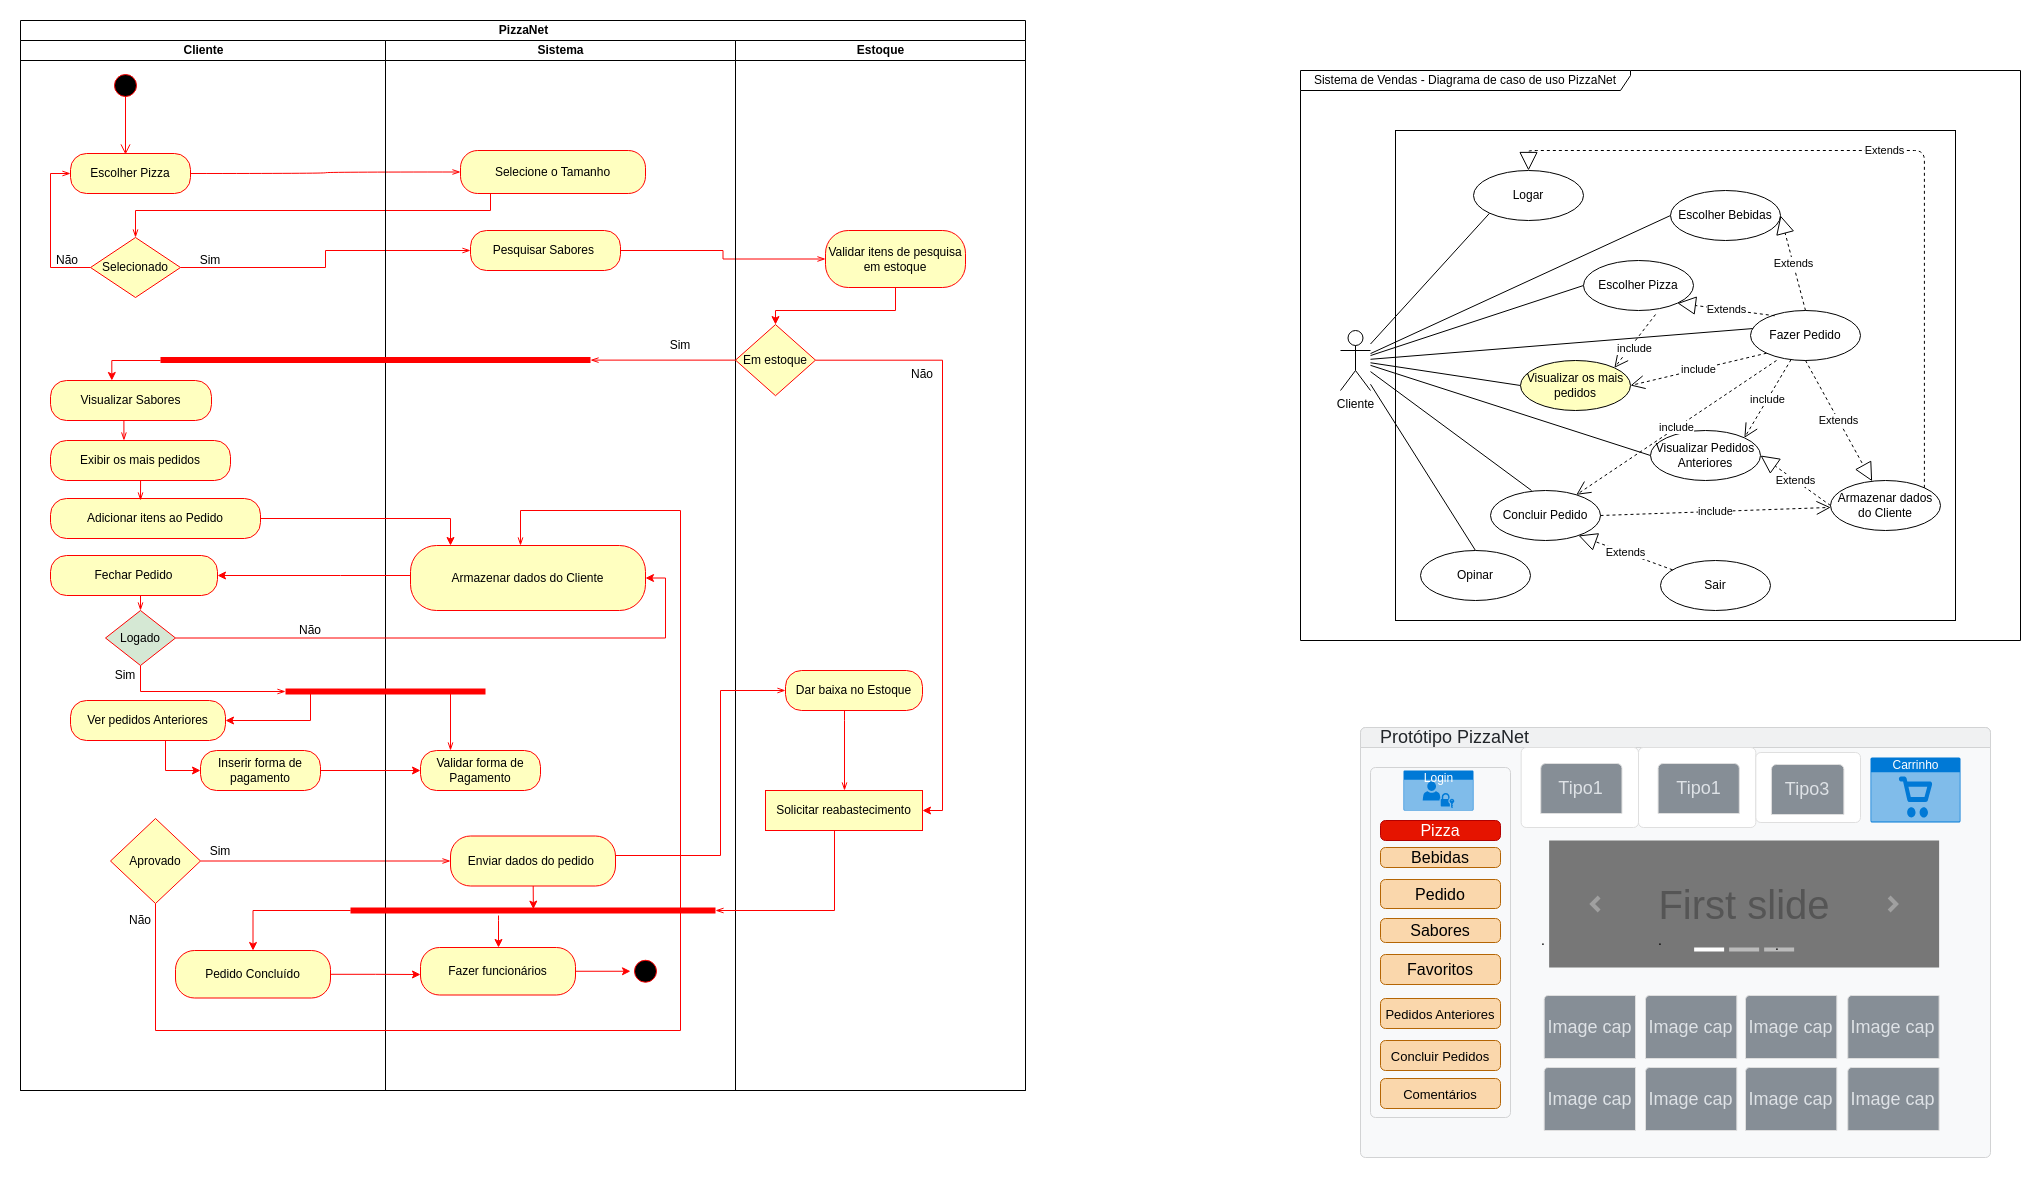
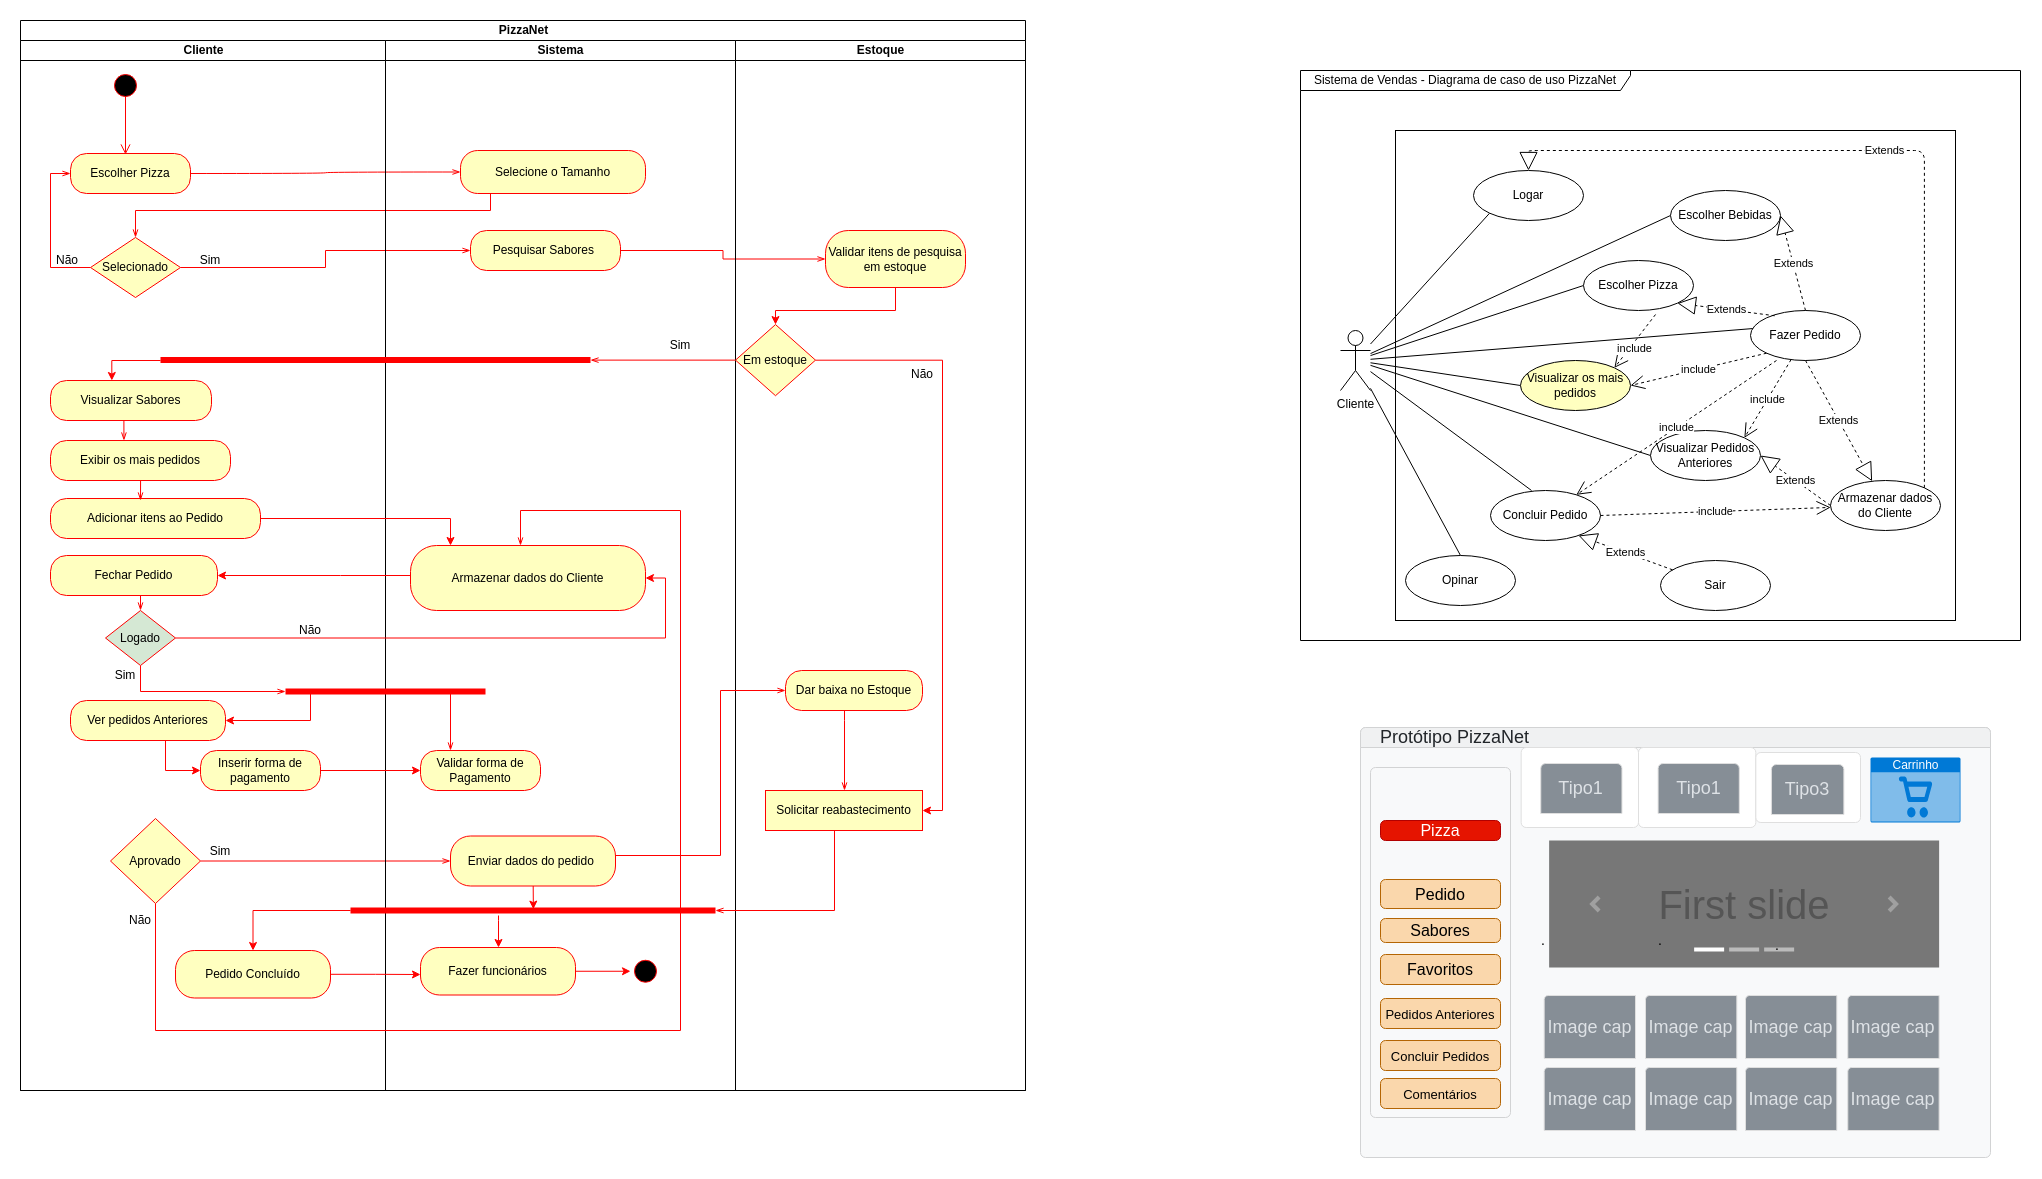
node "Opinar": moved (1476, 576) -> (1461, 581)
node "Login": removed
node "Bebidas": removed
